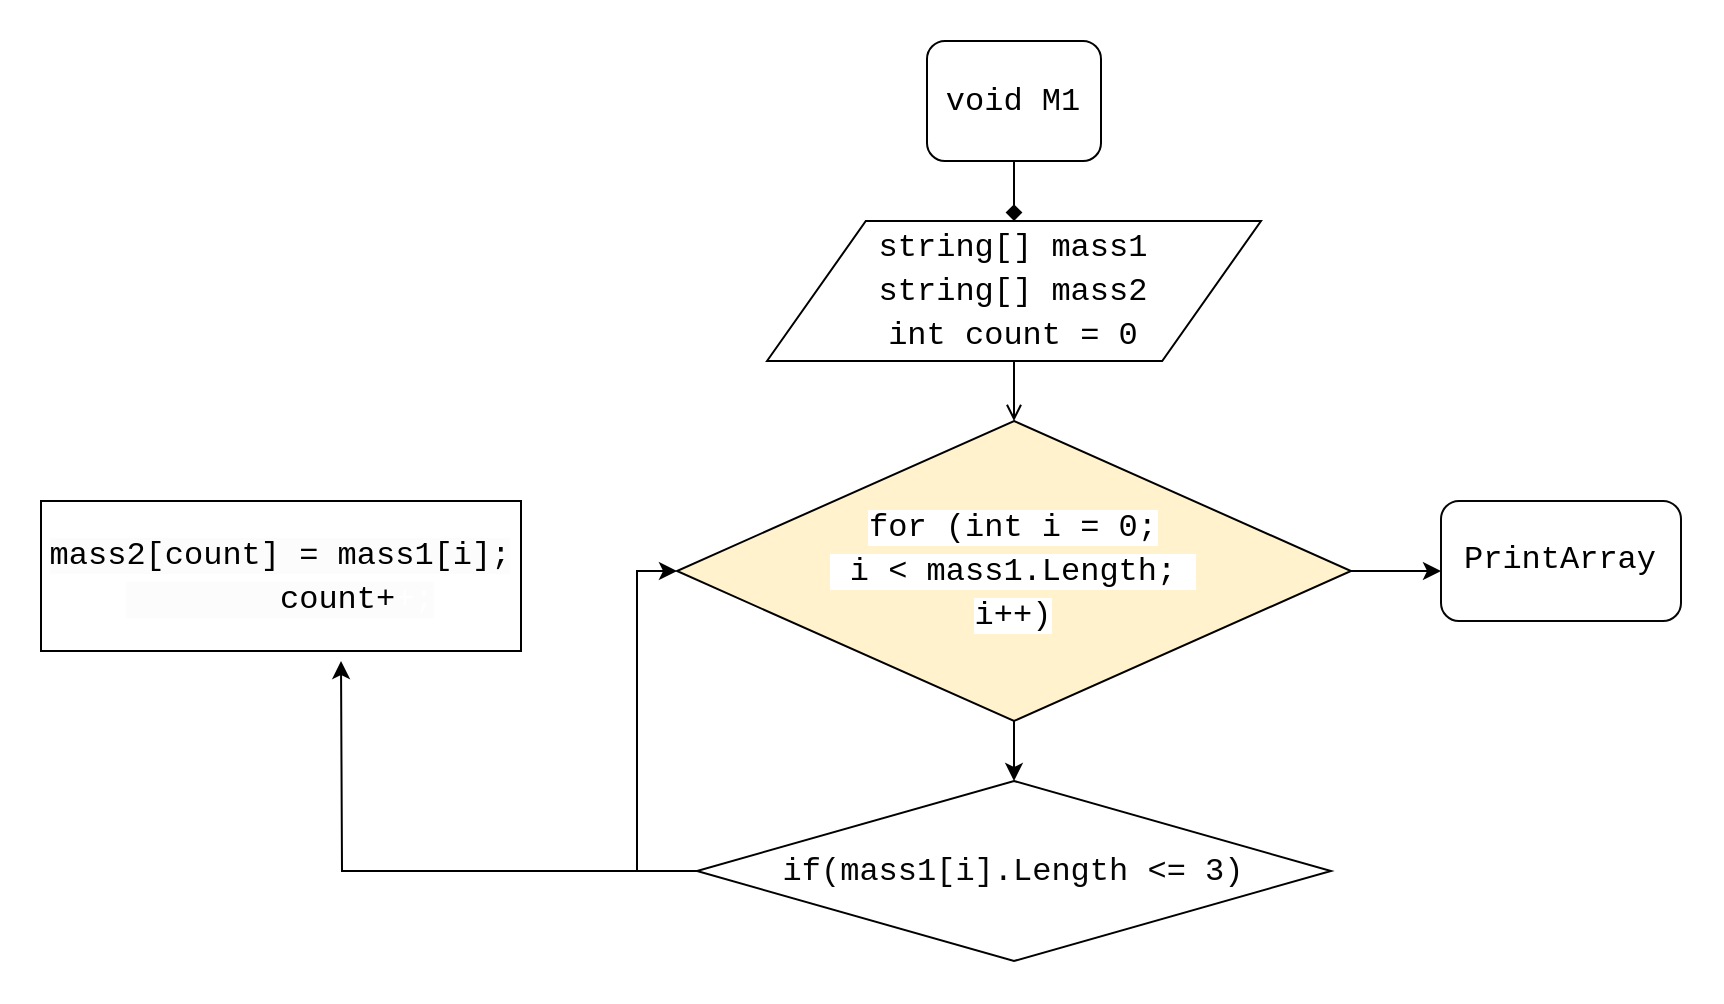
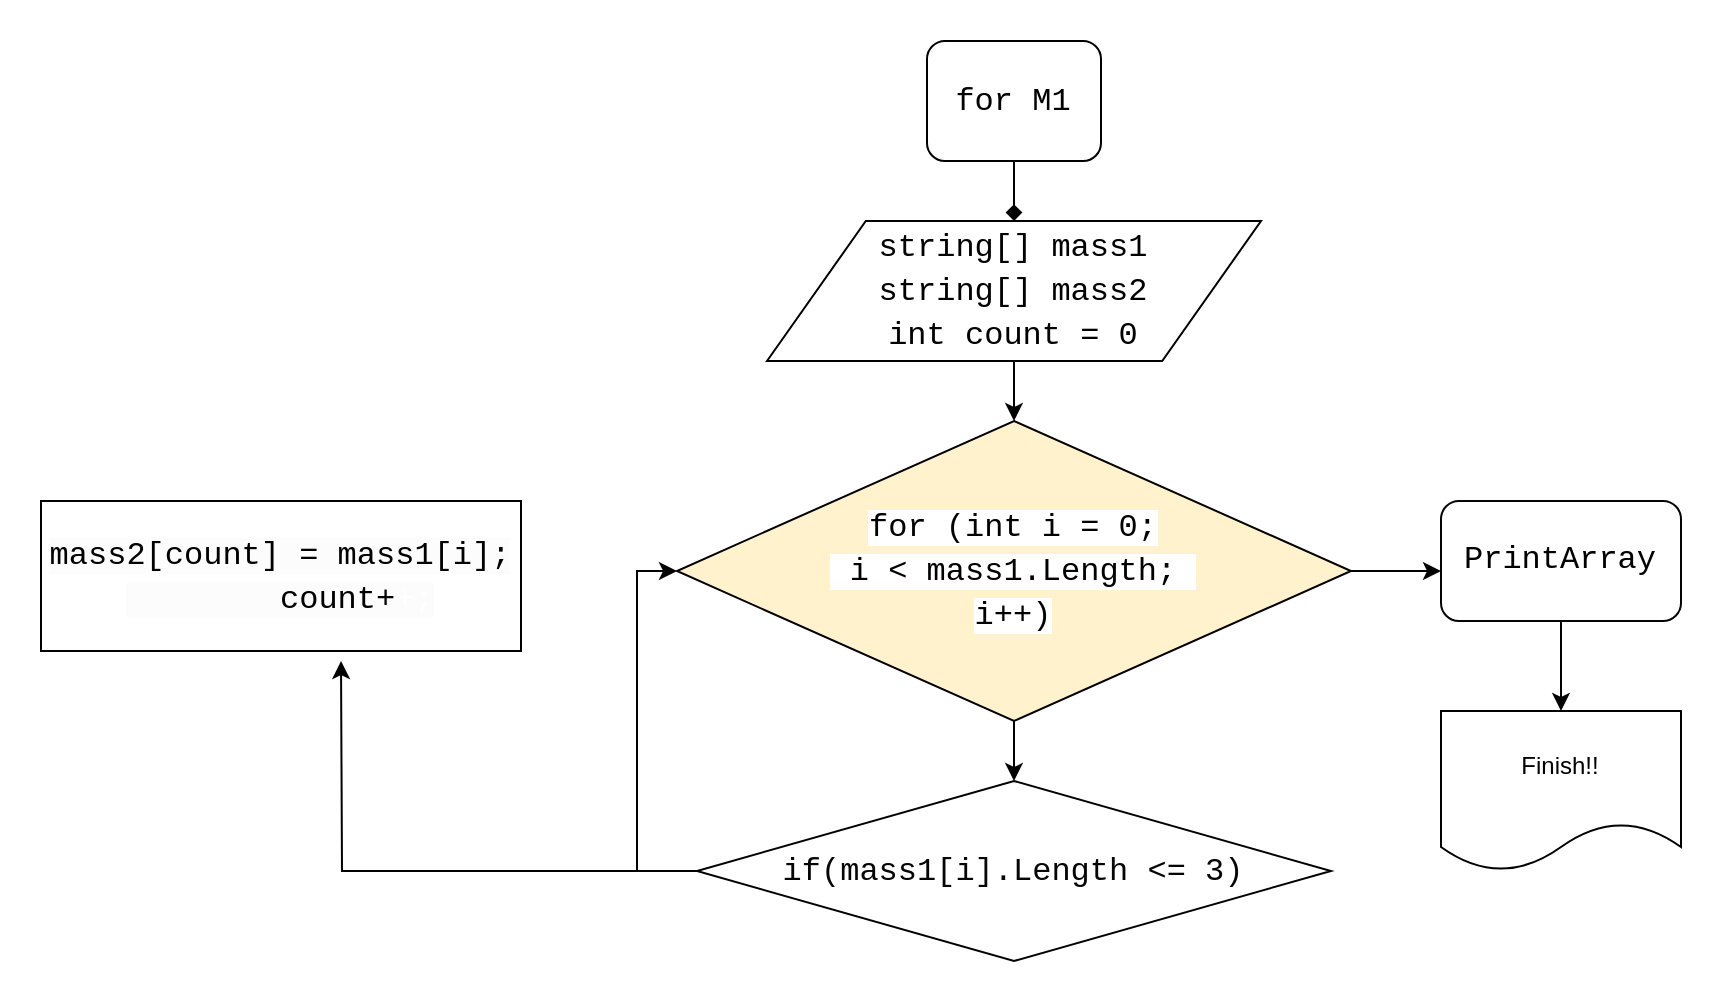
node "void M1": label "void M1" -> "for M1"
edge "string[] mass1 string[] mass2 int count = 0" -> "for (int i = 0; i < mass1.Length; i++)": arrowhead open -> classic
edge "PrintArray" -> "Finish!!": added
node "Finish!!": added
